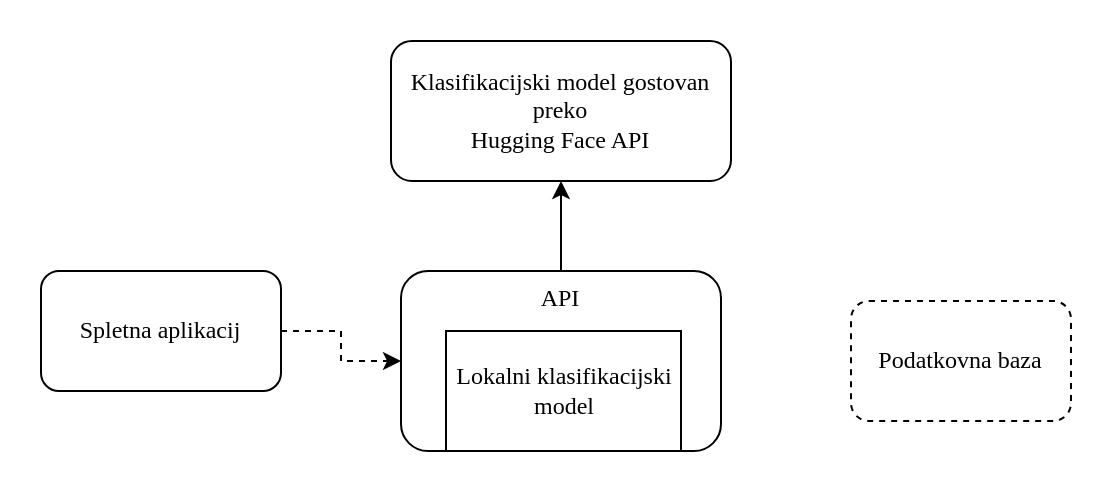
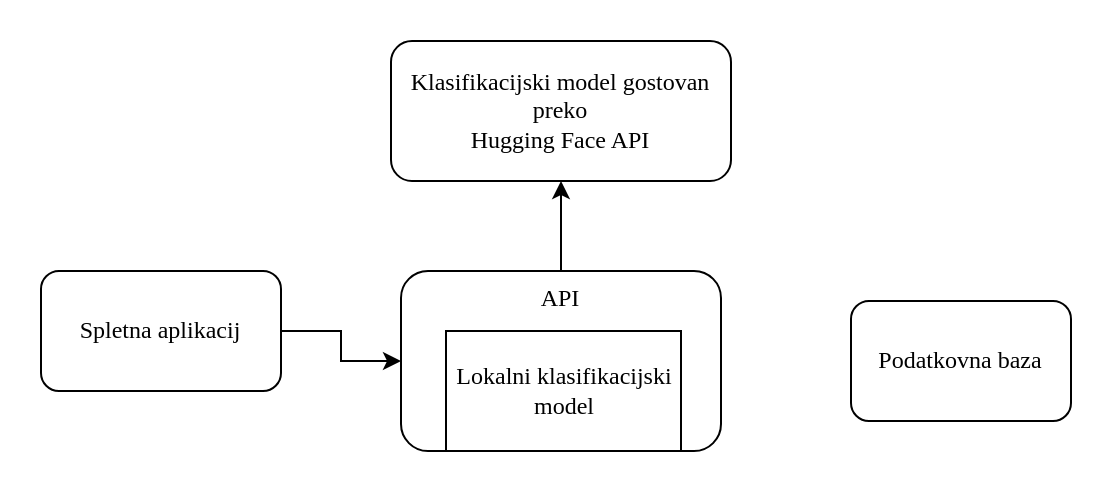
edge "Spletna aplikacij" -> "API": style dashed -> solid
node "Podatkovna baza": style dashed -> solid
